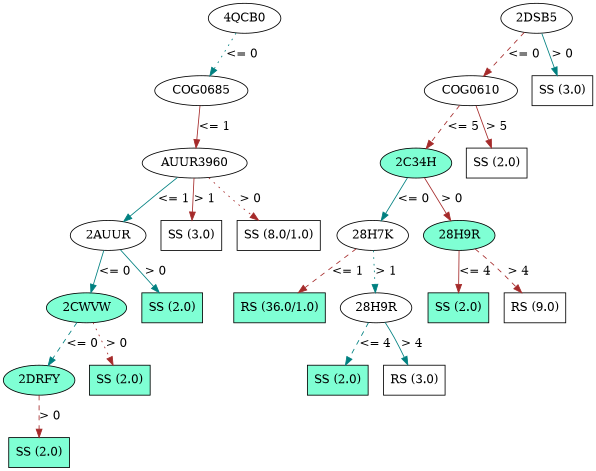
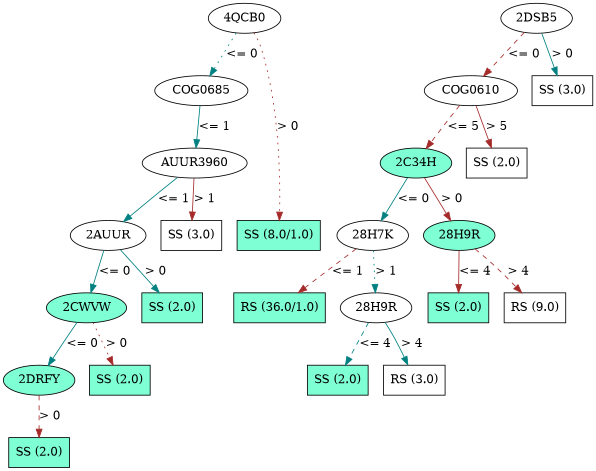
edge "COG0685" -> "AUUR3960": color brown -> teal
edge "AUUR3960" -> "SS (8.0/1.0)": now "4QCB0" -> "SS (8.0/1.0)"
node "SS (8.0/1.0)": fillcolor white -> aquamarine
edge "2CWVW" -> "2DRFY": style dashed -> solid
